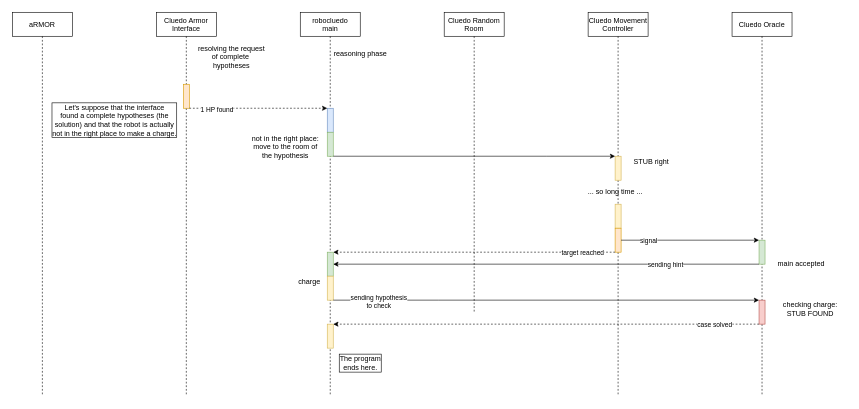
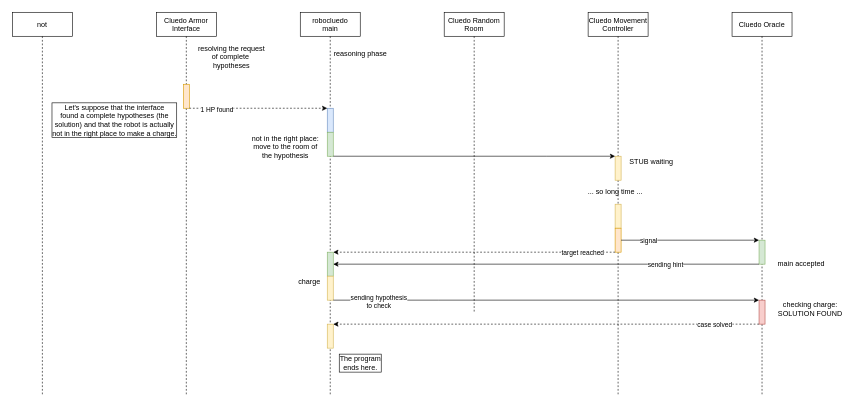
node "aRMOR": label "aRMOR" -> "not"
node "STUB right": label "STUB right" -> "STUB waiting"
node "checking charge: STUB FOUND": label "checking charge: STUB FOUND" -> "checking charge: SOLUTION FOUND"
